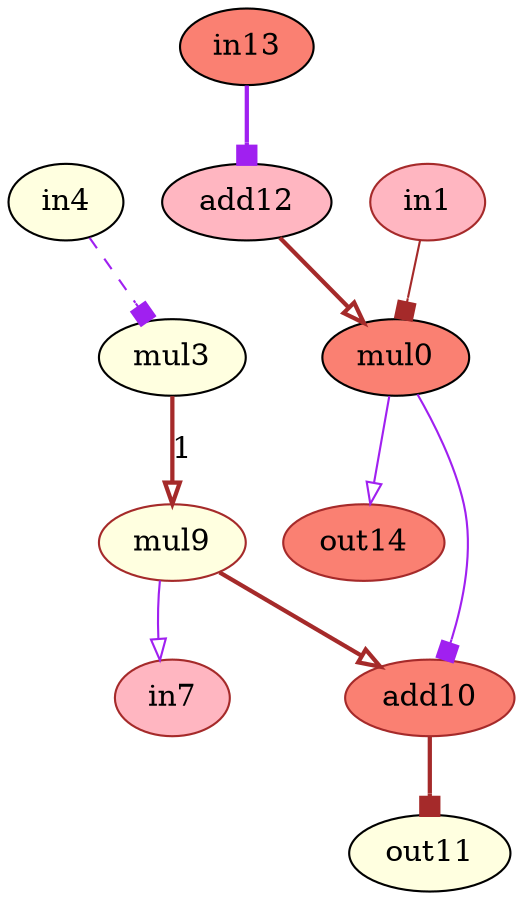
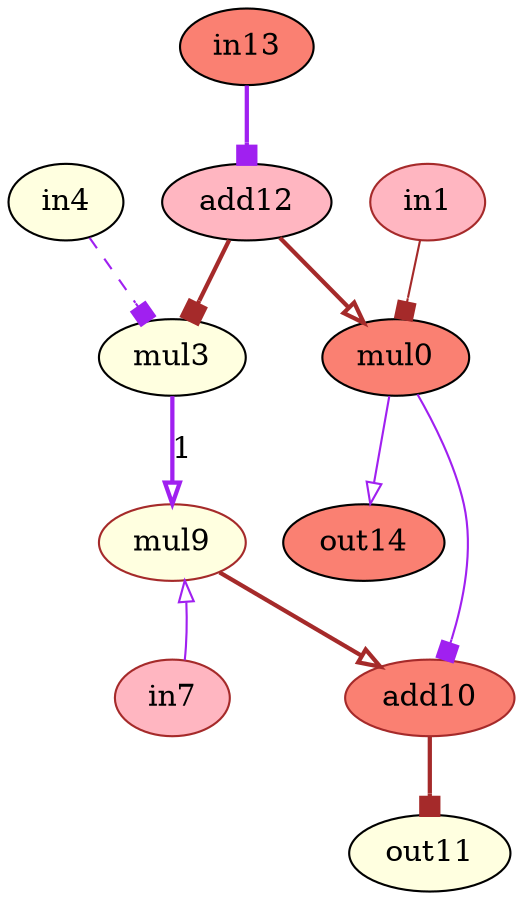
edge "add12" -> "mul3": added
edge "mul3" -> "mul9": color brown -> purple
node "out14": color brown -> black
edge "mul9" -> "in7": reversed
